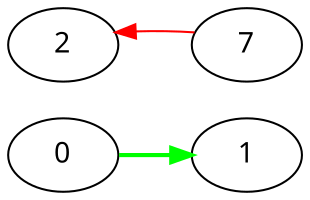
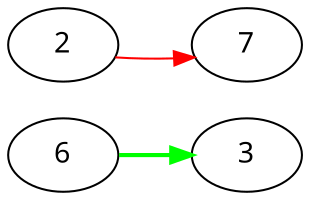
edge "7" -> "2": reversed
node "0": label "0" -> "6"
node "1": label "1" -> "3"
